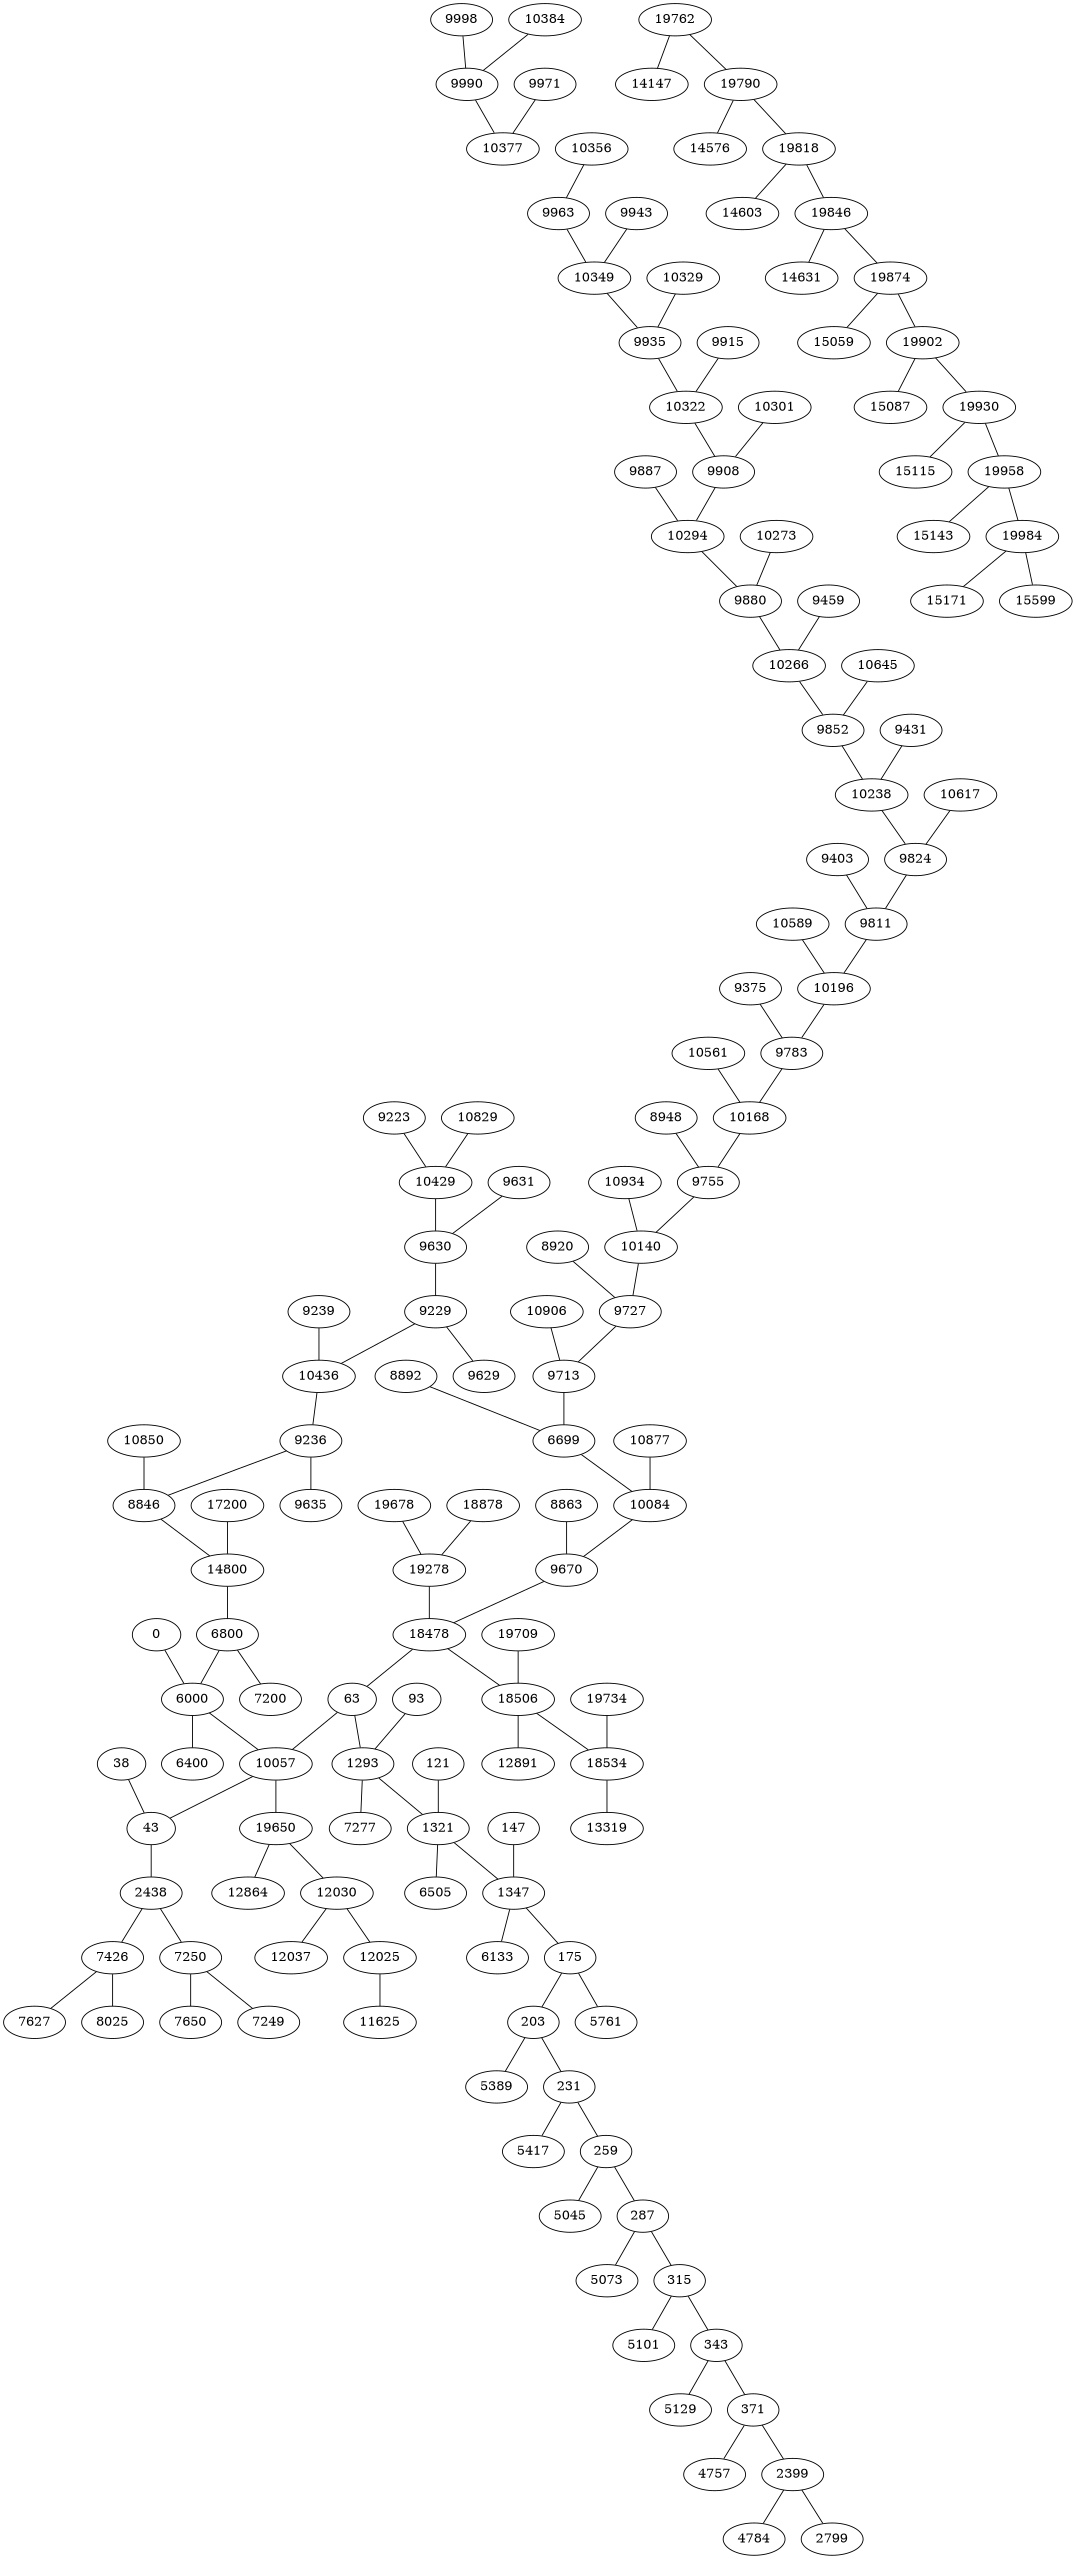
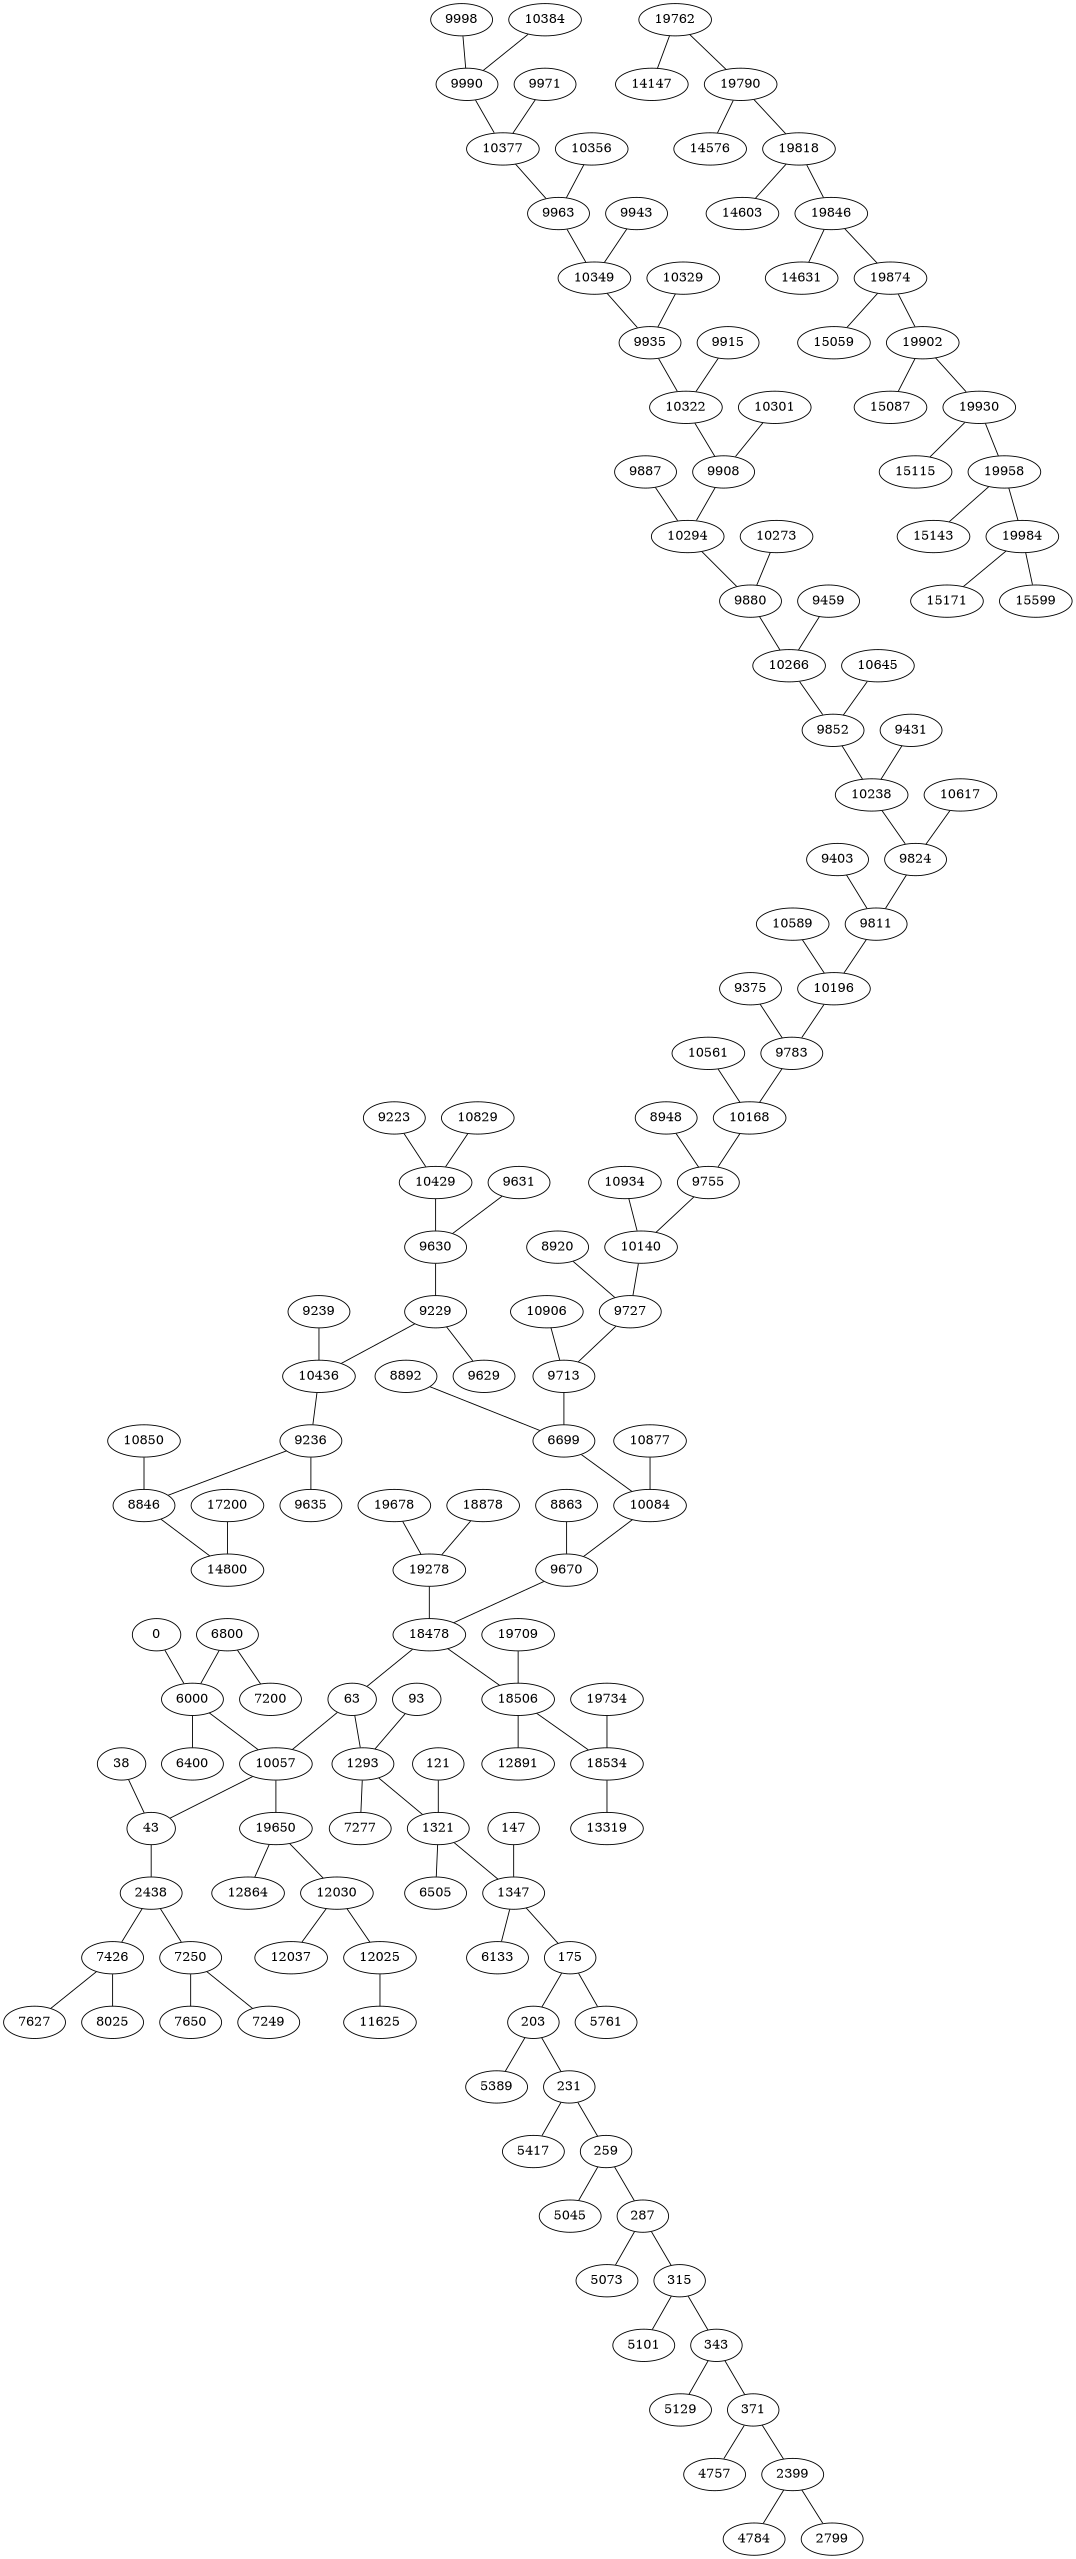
edge "10377" -- "9963": added
edge "14800" -- "6800": removed
